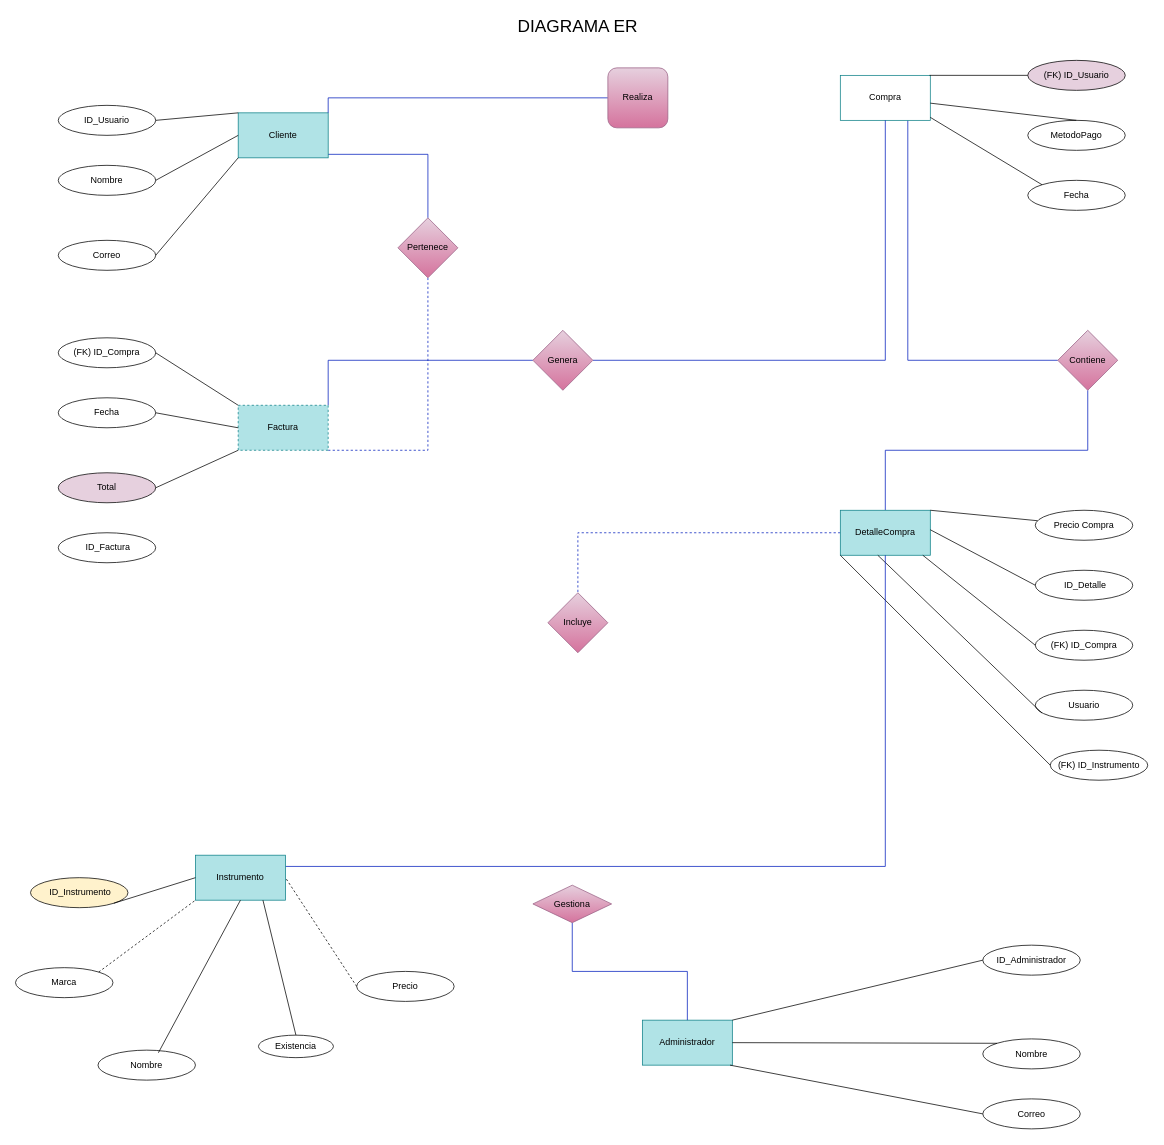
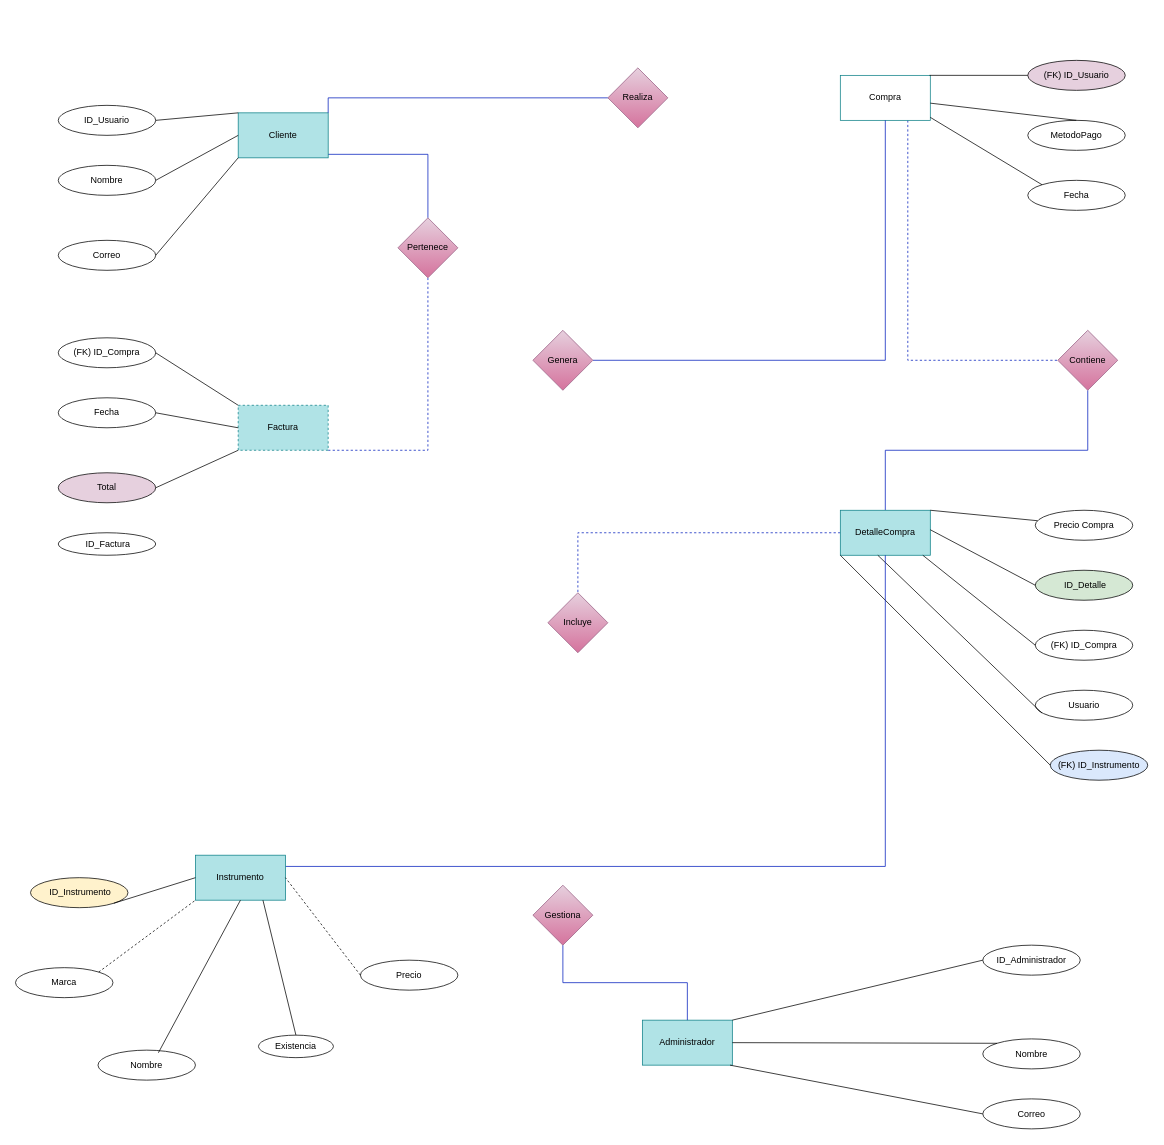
node "DIAGRAMA ER": removed
node "Realiza": shape rounded rectangle -> diamond
edge "Compra" -- "Contiene": style solid -> dashed
edge "Genera" -- "Factura": removed
node "ID_Factura": size 98x30 -> 98x23
node "ID_Detalle": fillcolor #ffffff -> #d5e8d4
node "(FK) ID_Instrumento": fillcolor #ffffff -> #dae8fc
node "Gestiona": size 79x38 -> 60x60
node "Precio": moved (405, 987) -> (409, 975)
